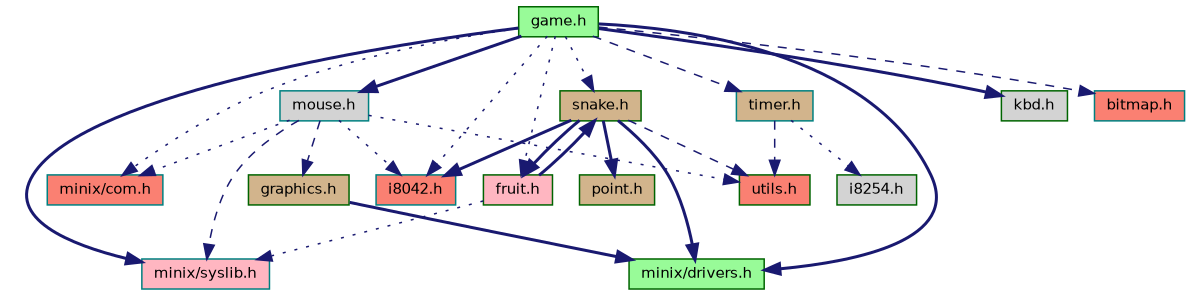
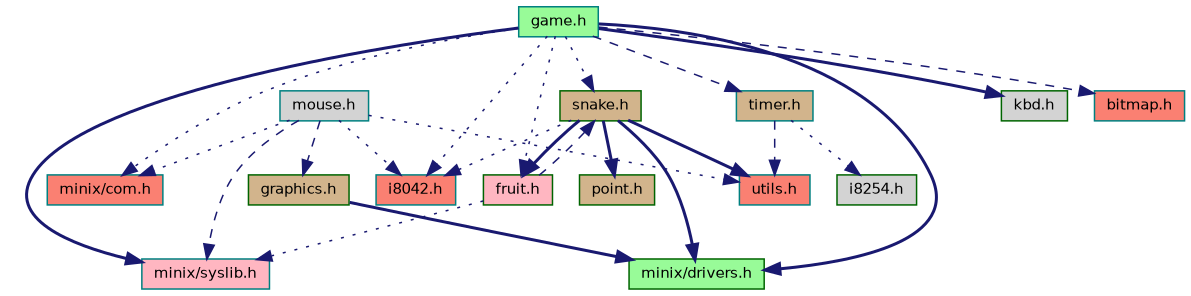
node "game.h": color darkgreen -> teal
edge "game.h" -> "mouse.h": removed
edge "snake.h" -> "utils.h": style dashed -> bold
edge "snake.h" -> "i8042.h": style bold -> dotted
edge "fruit.h" -> "snake.h": style bold -> dashed
node "utils.h": color darkgreen -> teal
